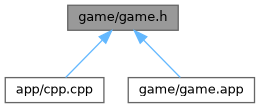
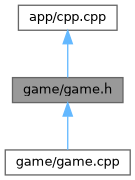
edge "app/cpp.cpp" -> "game/game.h": reversed
node "game/game.app": label "game/game.app" -> "game/game.cpp"
